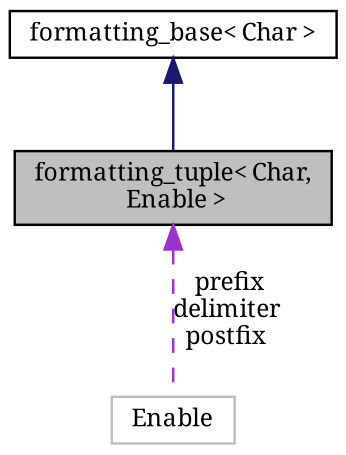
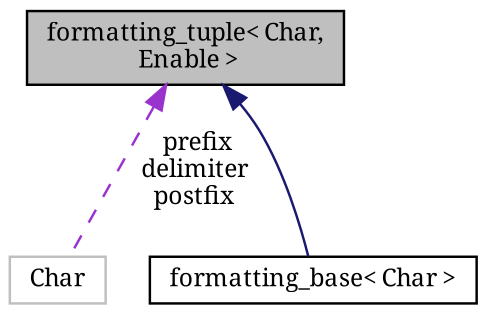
edge "formatting_tuple< Char, Enable >" -> "formatting_base< Char >": reversed
node "Enable": label "Enable" -> "Char"
